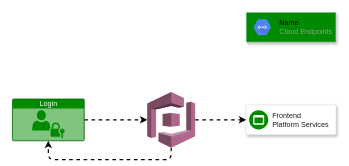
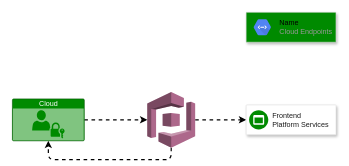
node "Login": label "Login" -> "Cloud"
